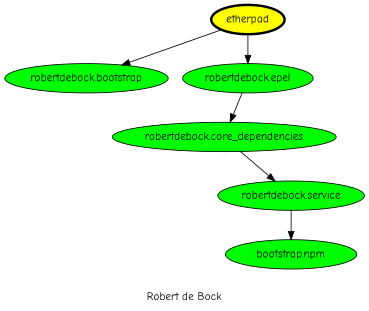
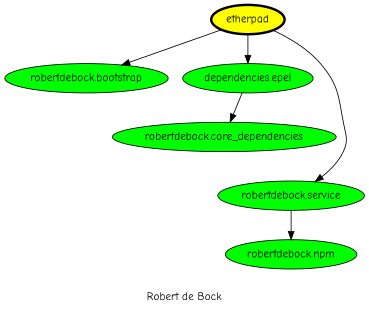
node "robertdebock.epel": label "robertdebock.epel" -> "dependencies.epel"
edge "robertdebock.core_dependencies" -> "robertdebock.service": now "etherpad" -> "robertdebock.service"
node "bootstrap.npm": label "bootstrap.npm" -> "robertdebock.npm"
